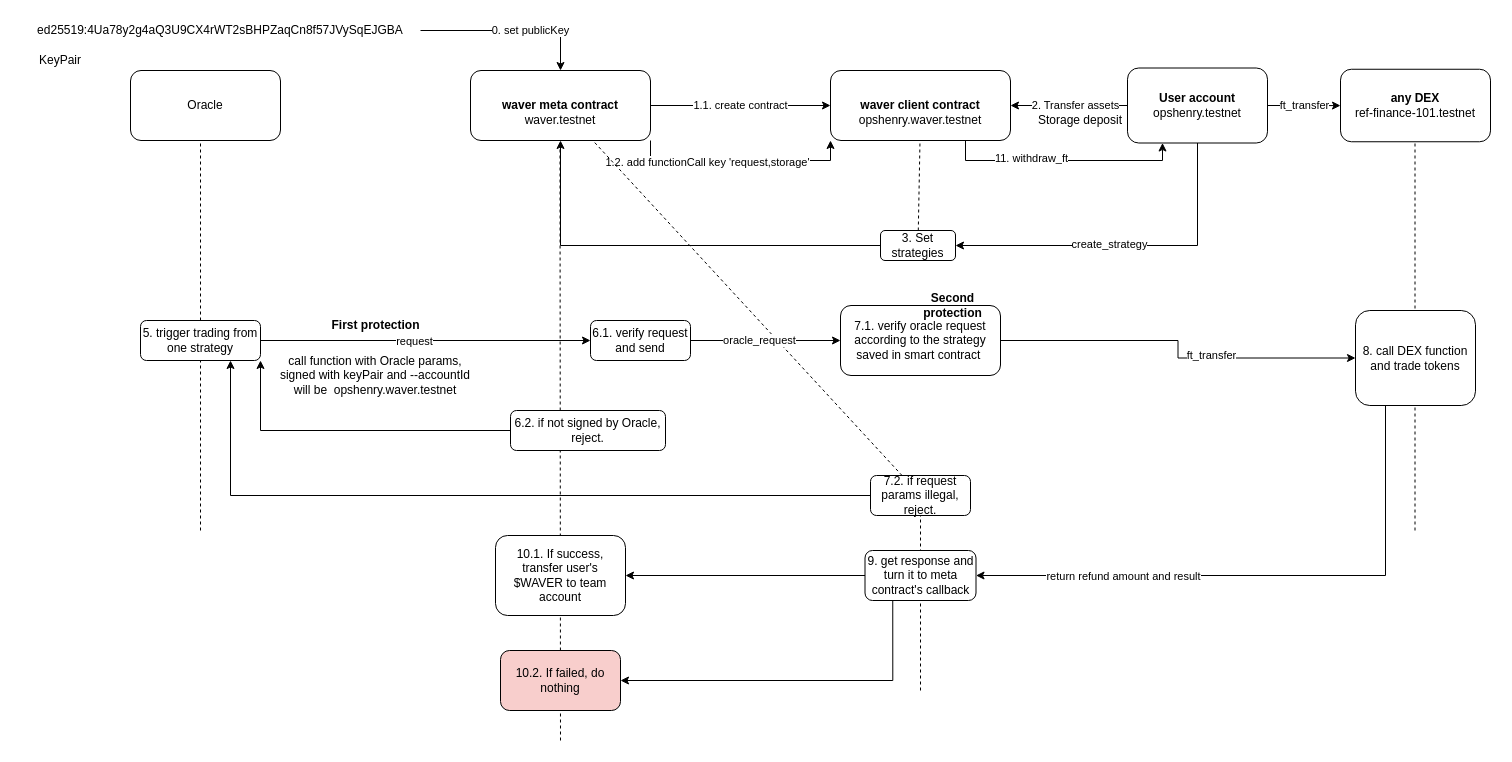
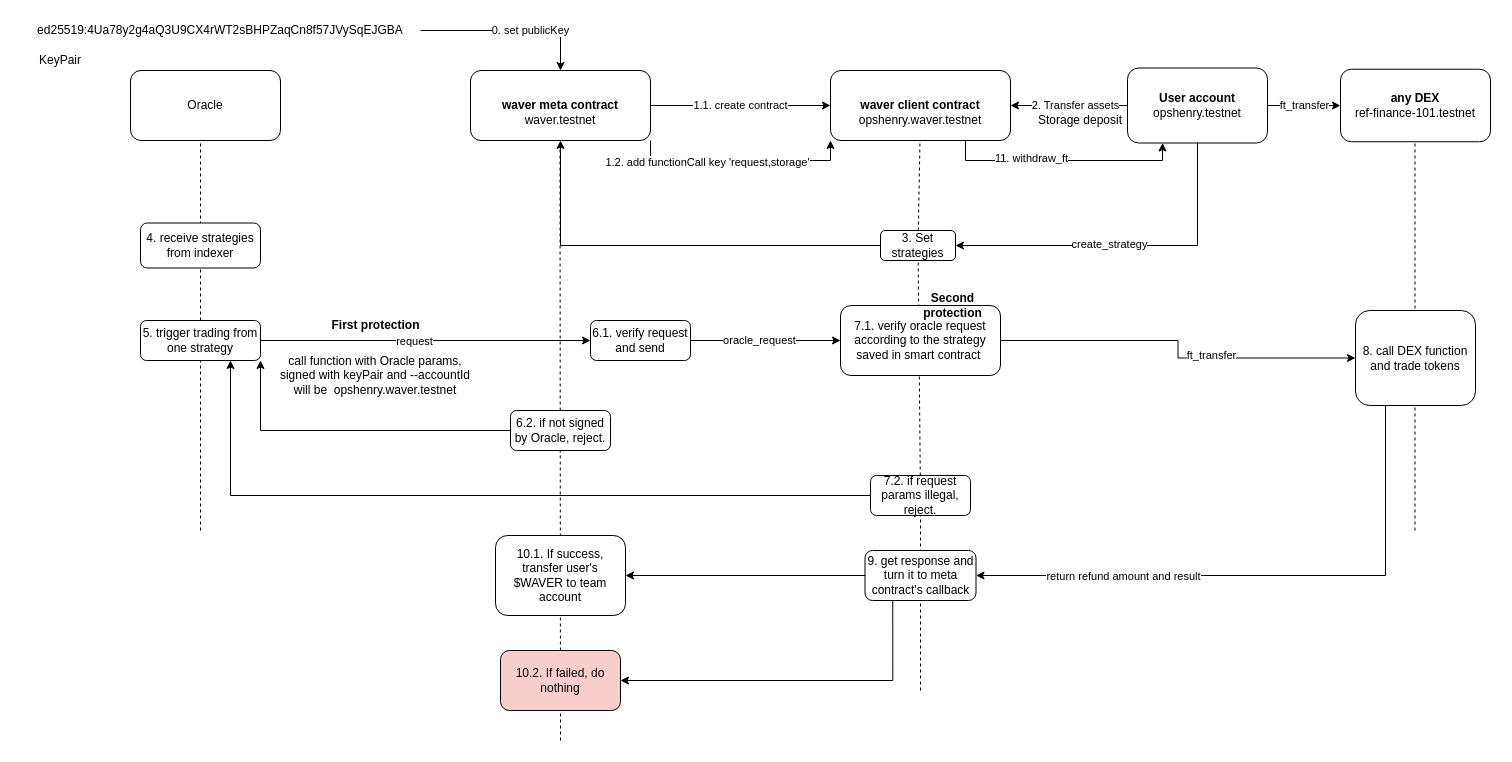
edge "waver meta contract" -- "7.2. if request params illegal, reject.": now "3. Set strategies" -- "7.2. if request params illegal, reject."
node "4. receive strategies from indexer": added
node "6.2. if not signed by Oracle, reject.": size 155x40 -> 100x40
